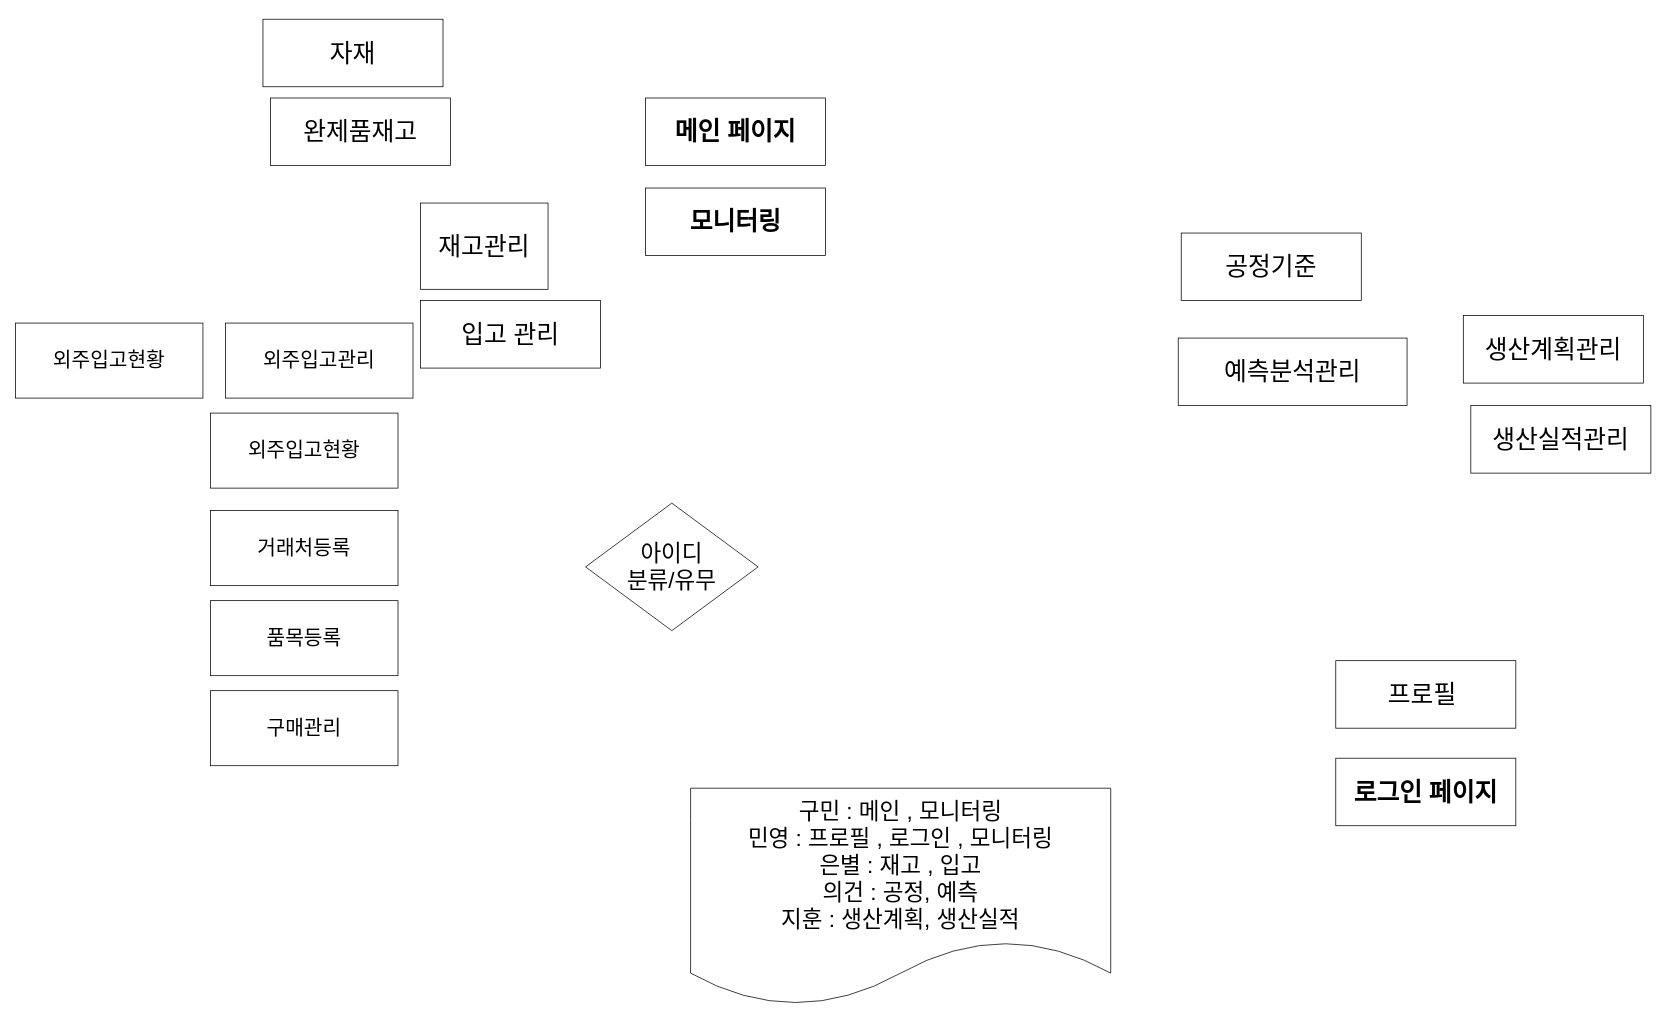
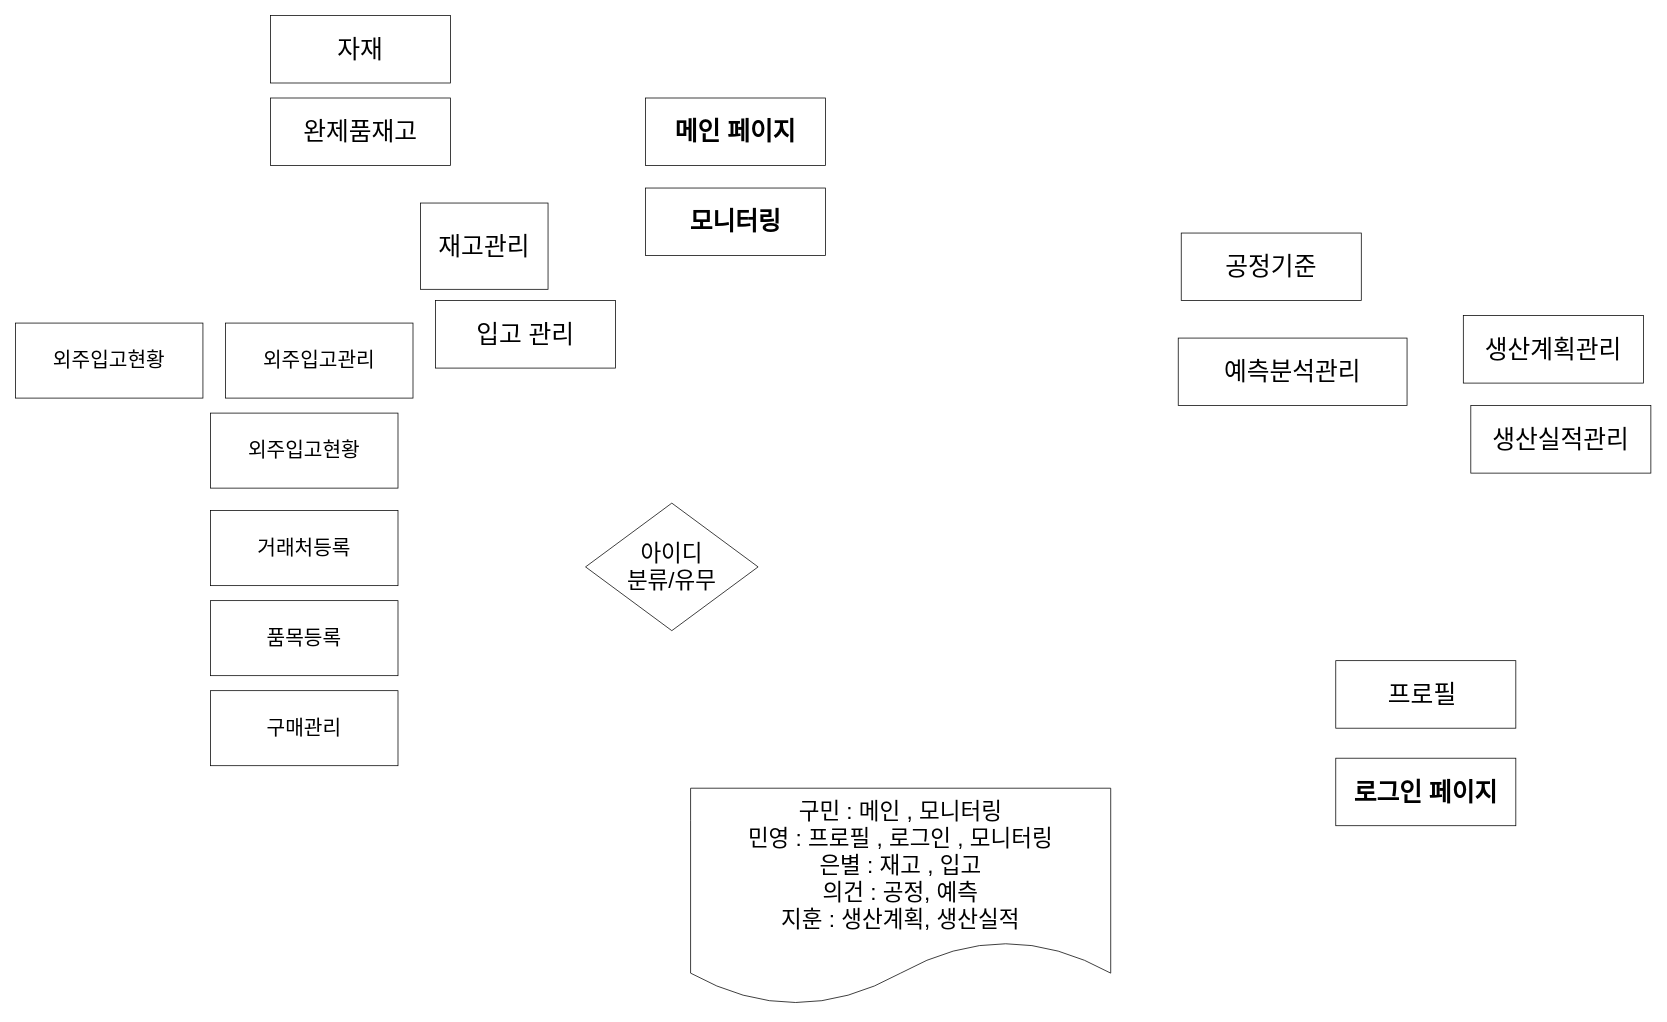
node "자재": moved (353, 53) -> (360, 49)
node "입고 관리": moved (510, 334) -> (525, 334)
